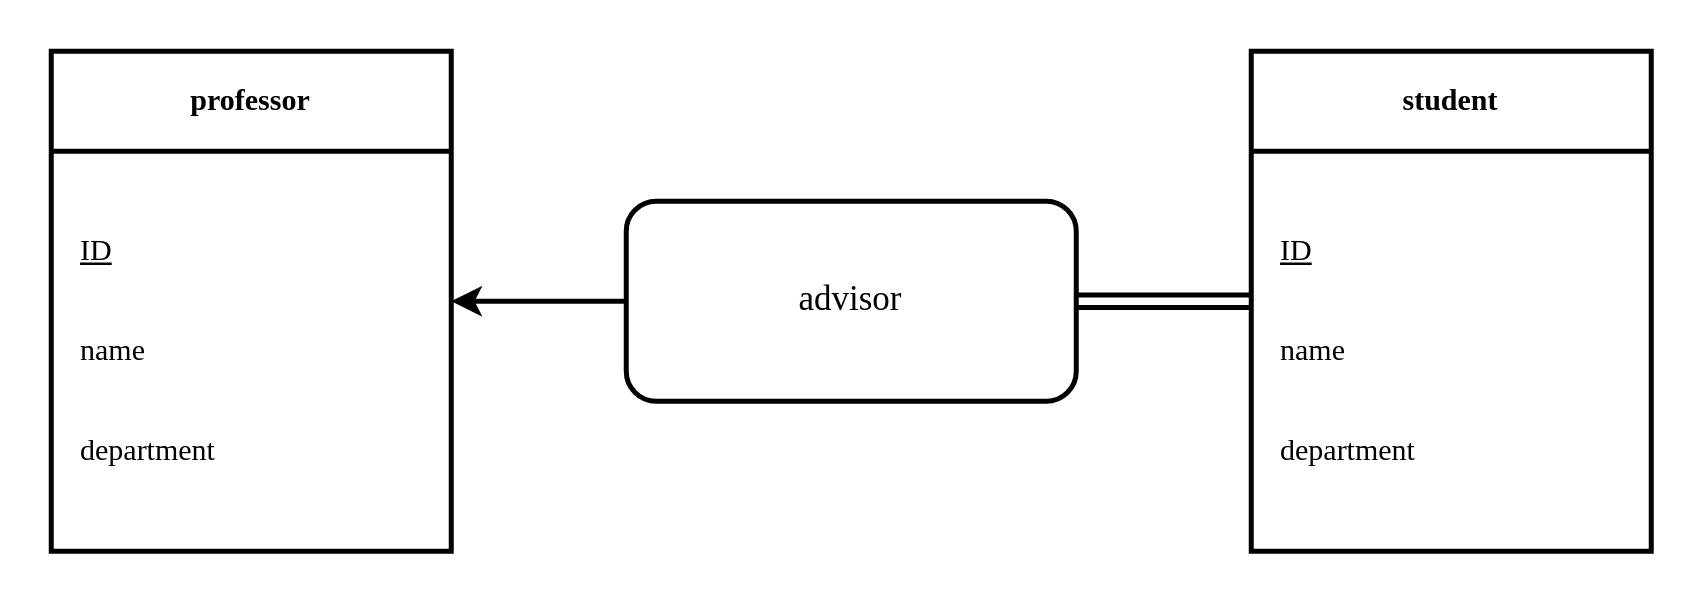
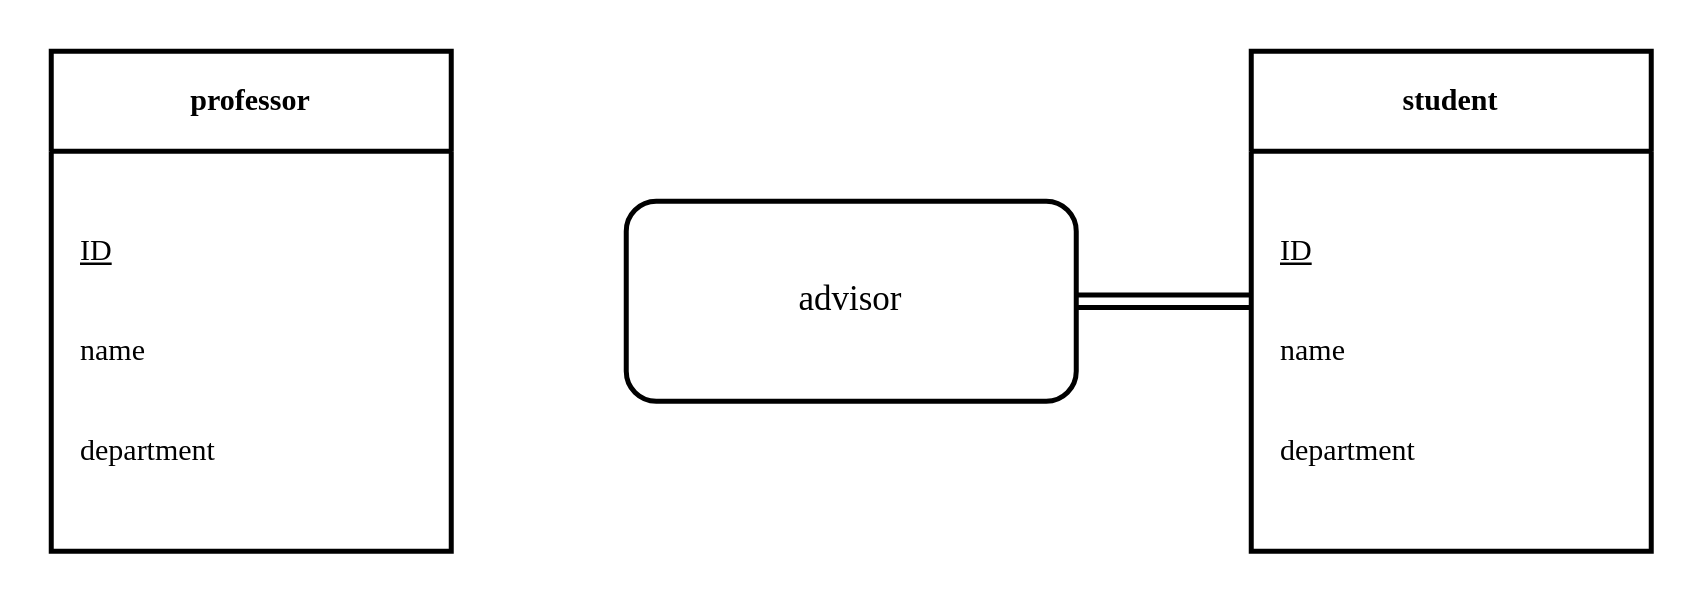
edge "advisor" -> "professor": removed
